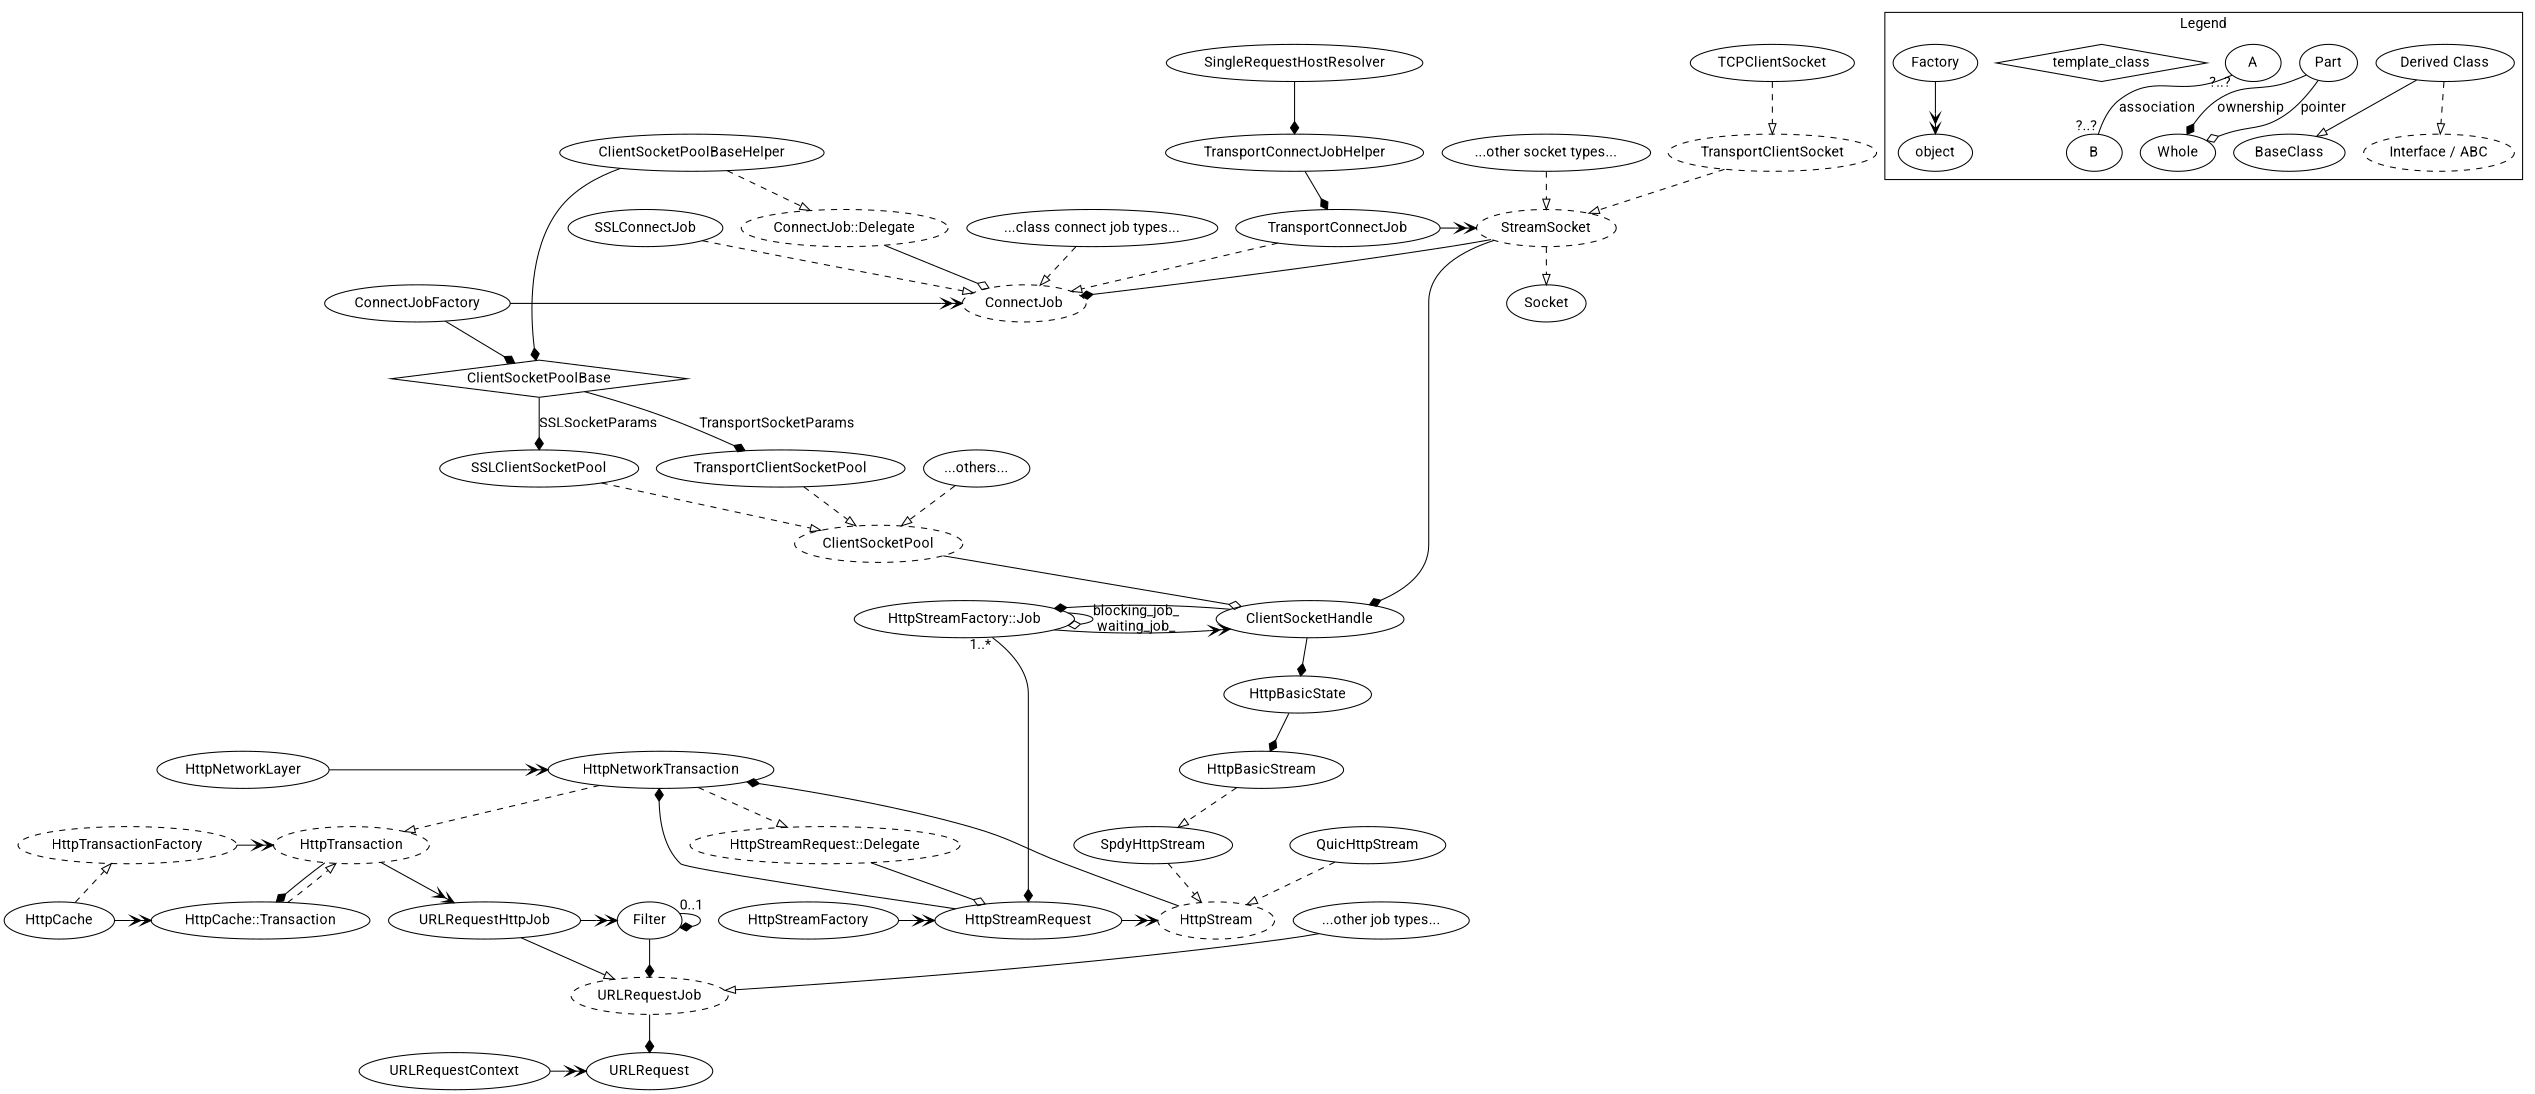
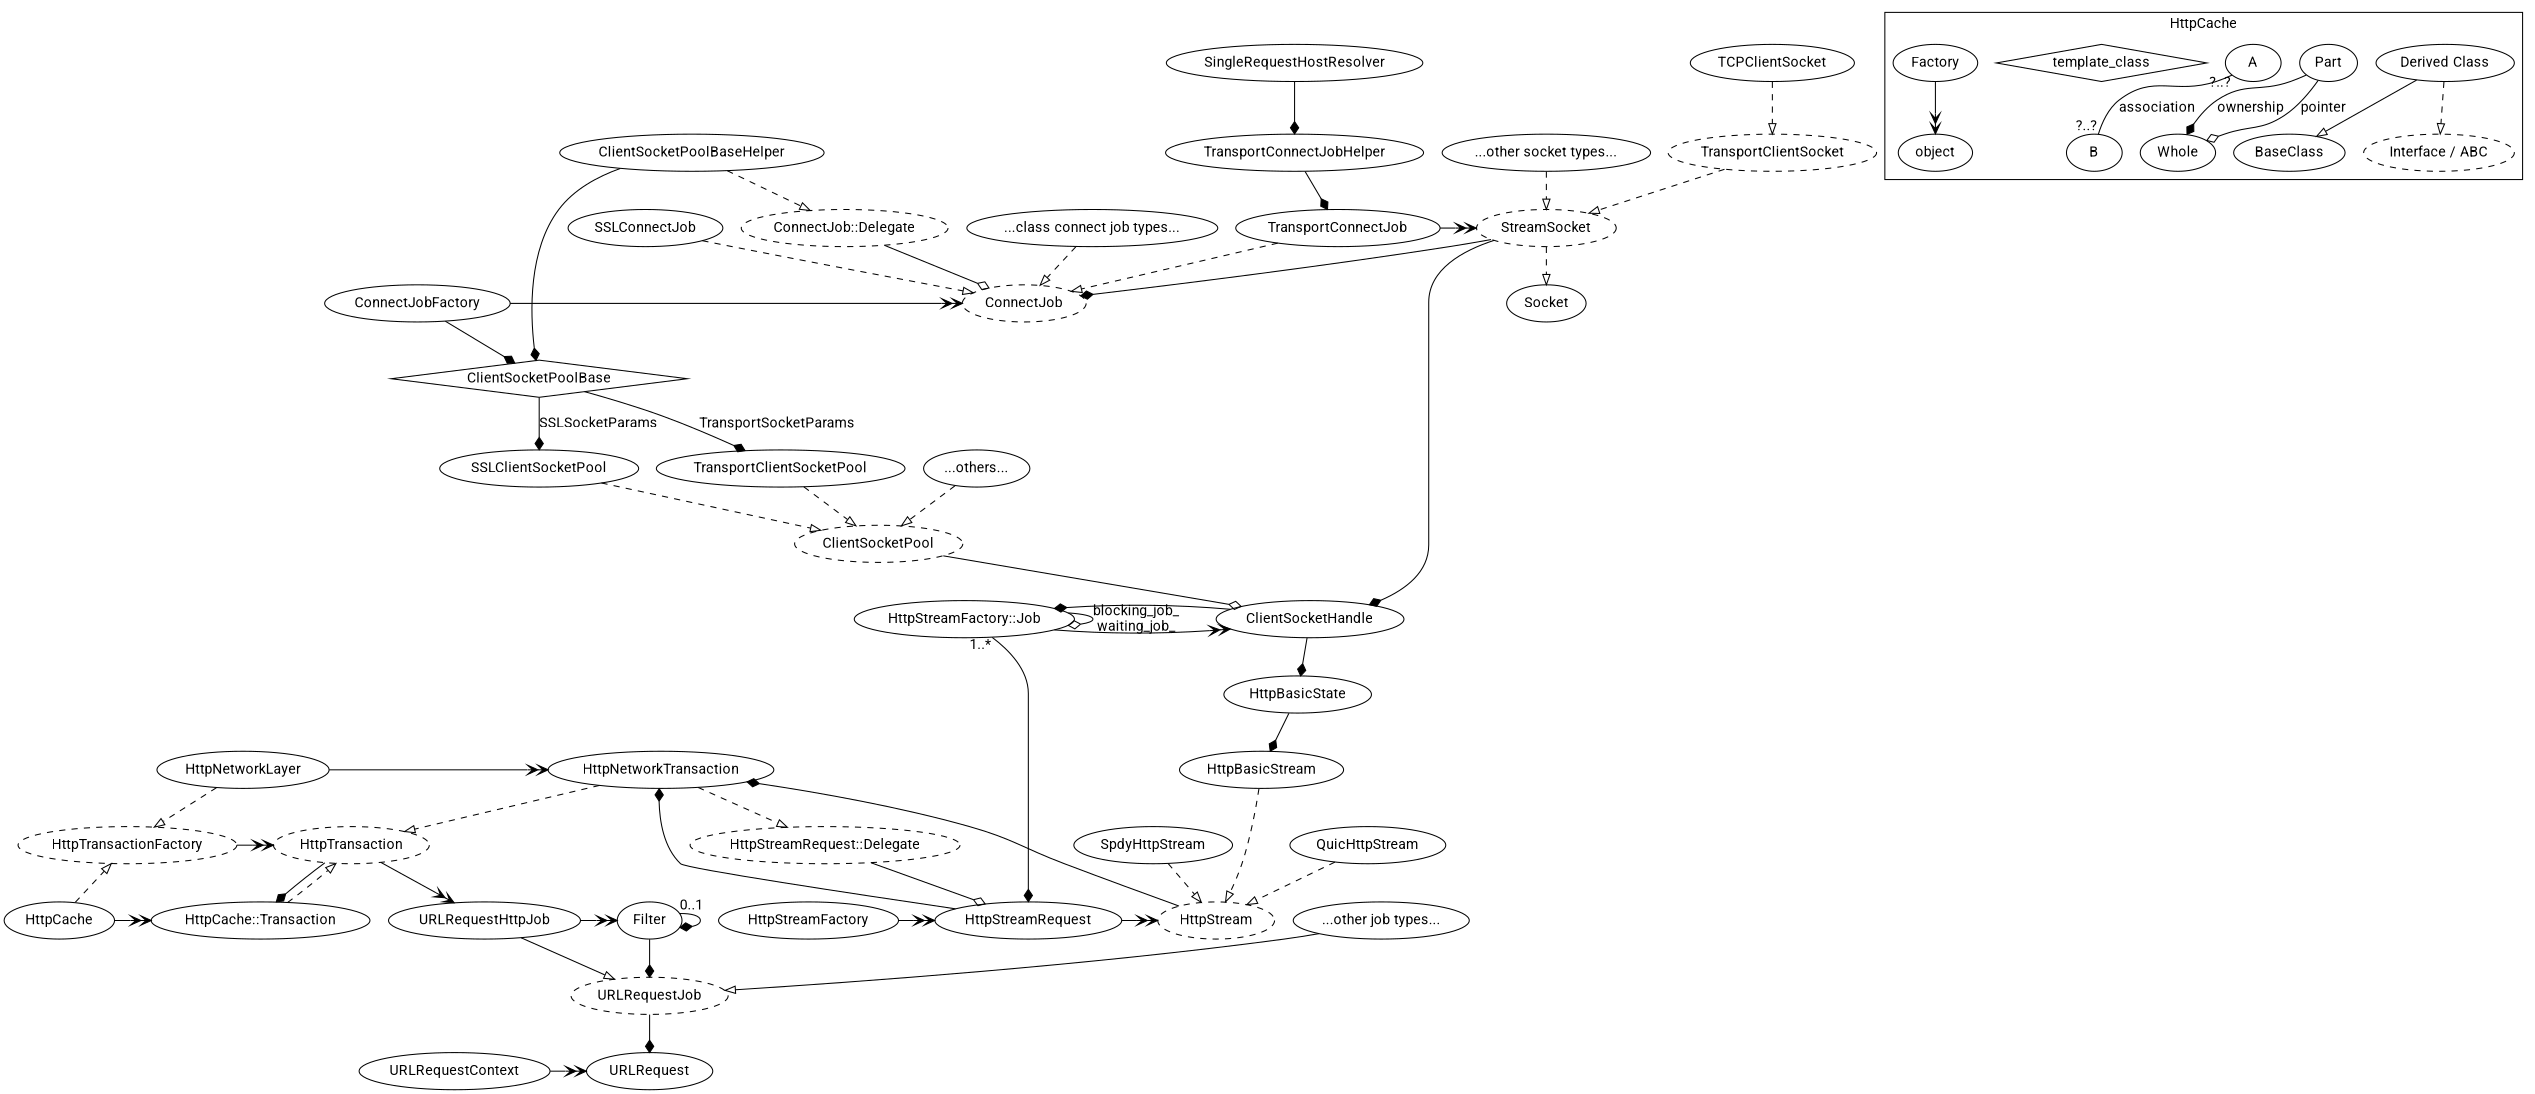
cluster "Legend": label "Legend" -> "HttpCache"
edge "HttpNetworkLayer" -> "HttpTransactionFactory": added
edge "HttpBasicStream" -> "SpdyHttpStream": now "HttpBasicStream" -> "HttpStream"
